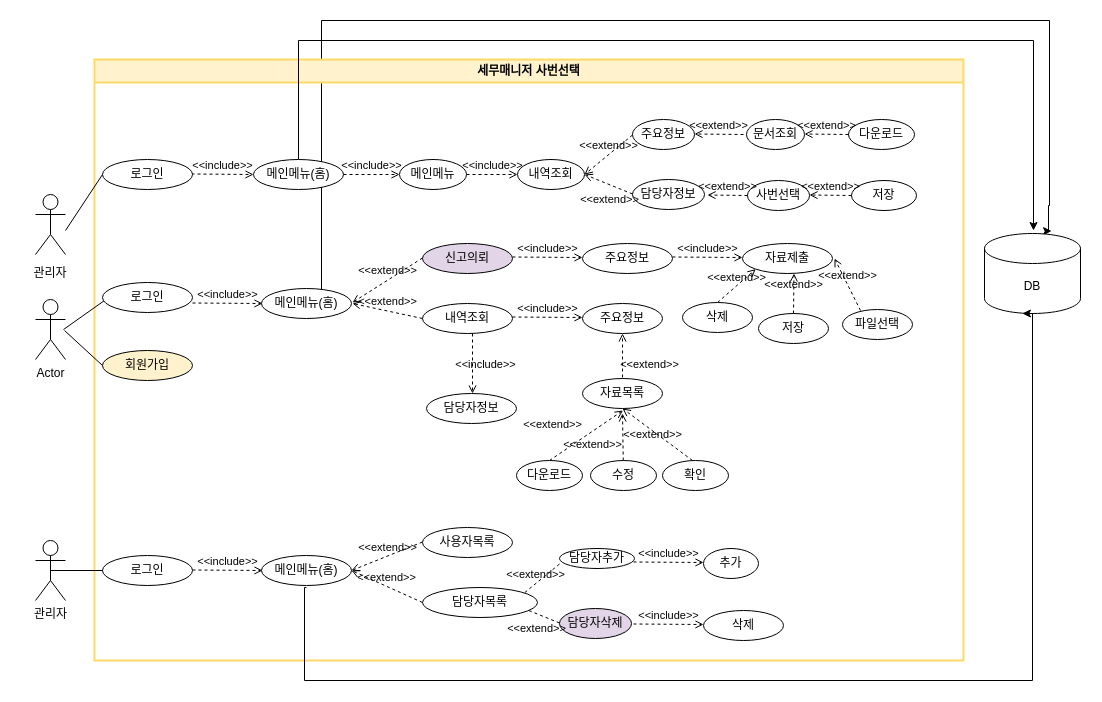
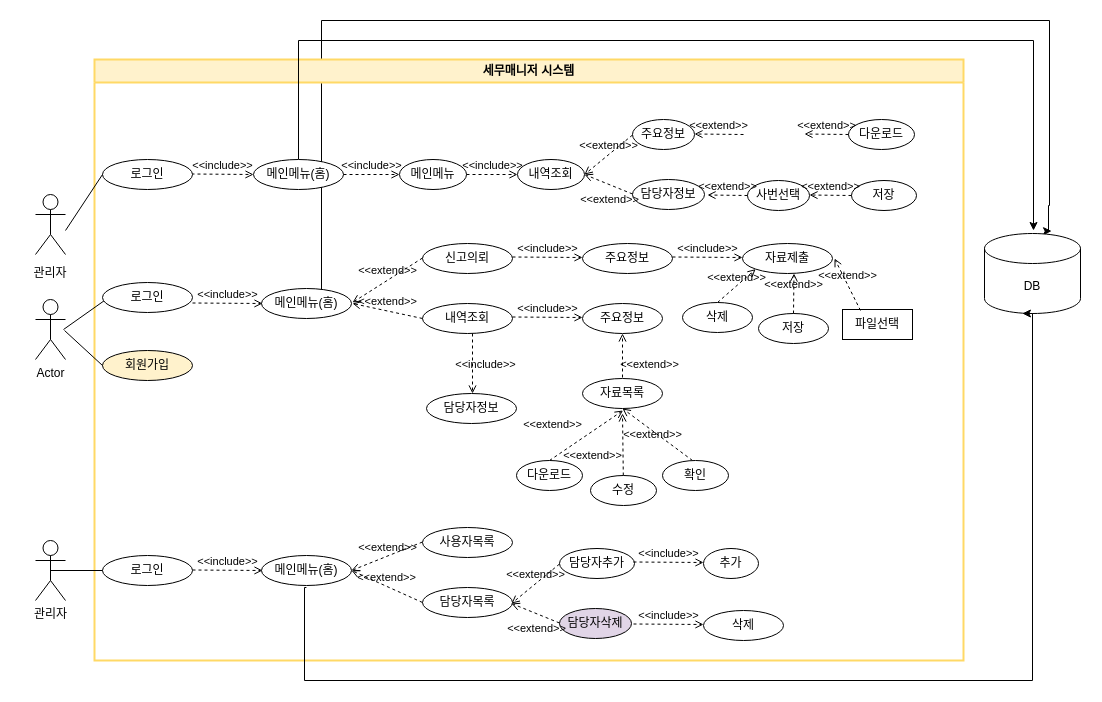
node "세무매니저 사번선택": label "세무매니저 사번선택" -> "세무매니저 시스템"
node "문서조회": removed
node "신고의뢰": fillcolor #e1d5e7 -> #ffffff
node "파일선택": shape ellipse -> rectangle
node "수정": moved (624, 476) -> (624, 491)
node "담당자추가": size 75x20 -> 75x30
node "담당자목록": size 115x30 -> 90x30
